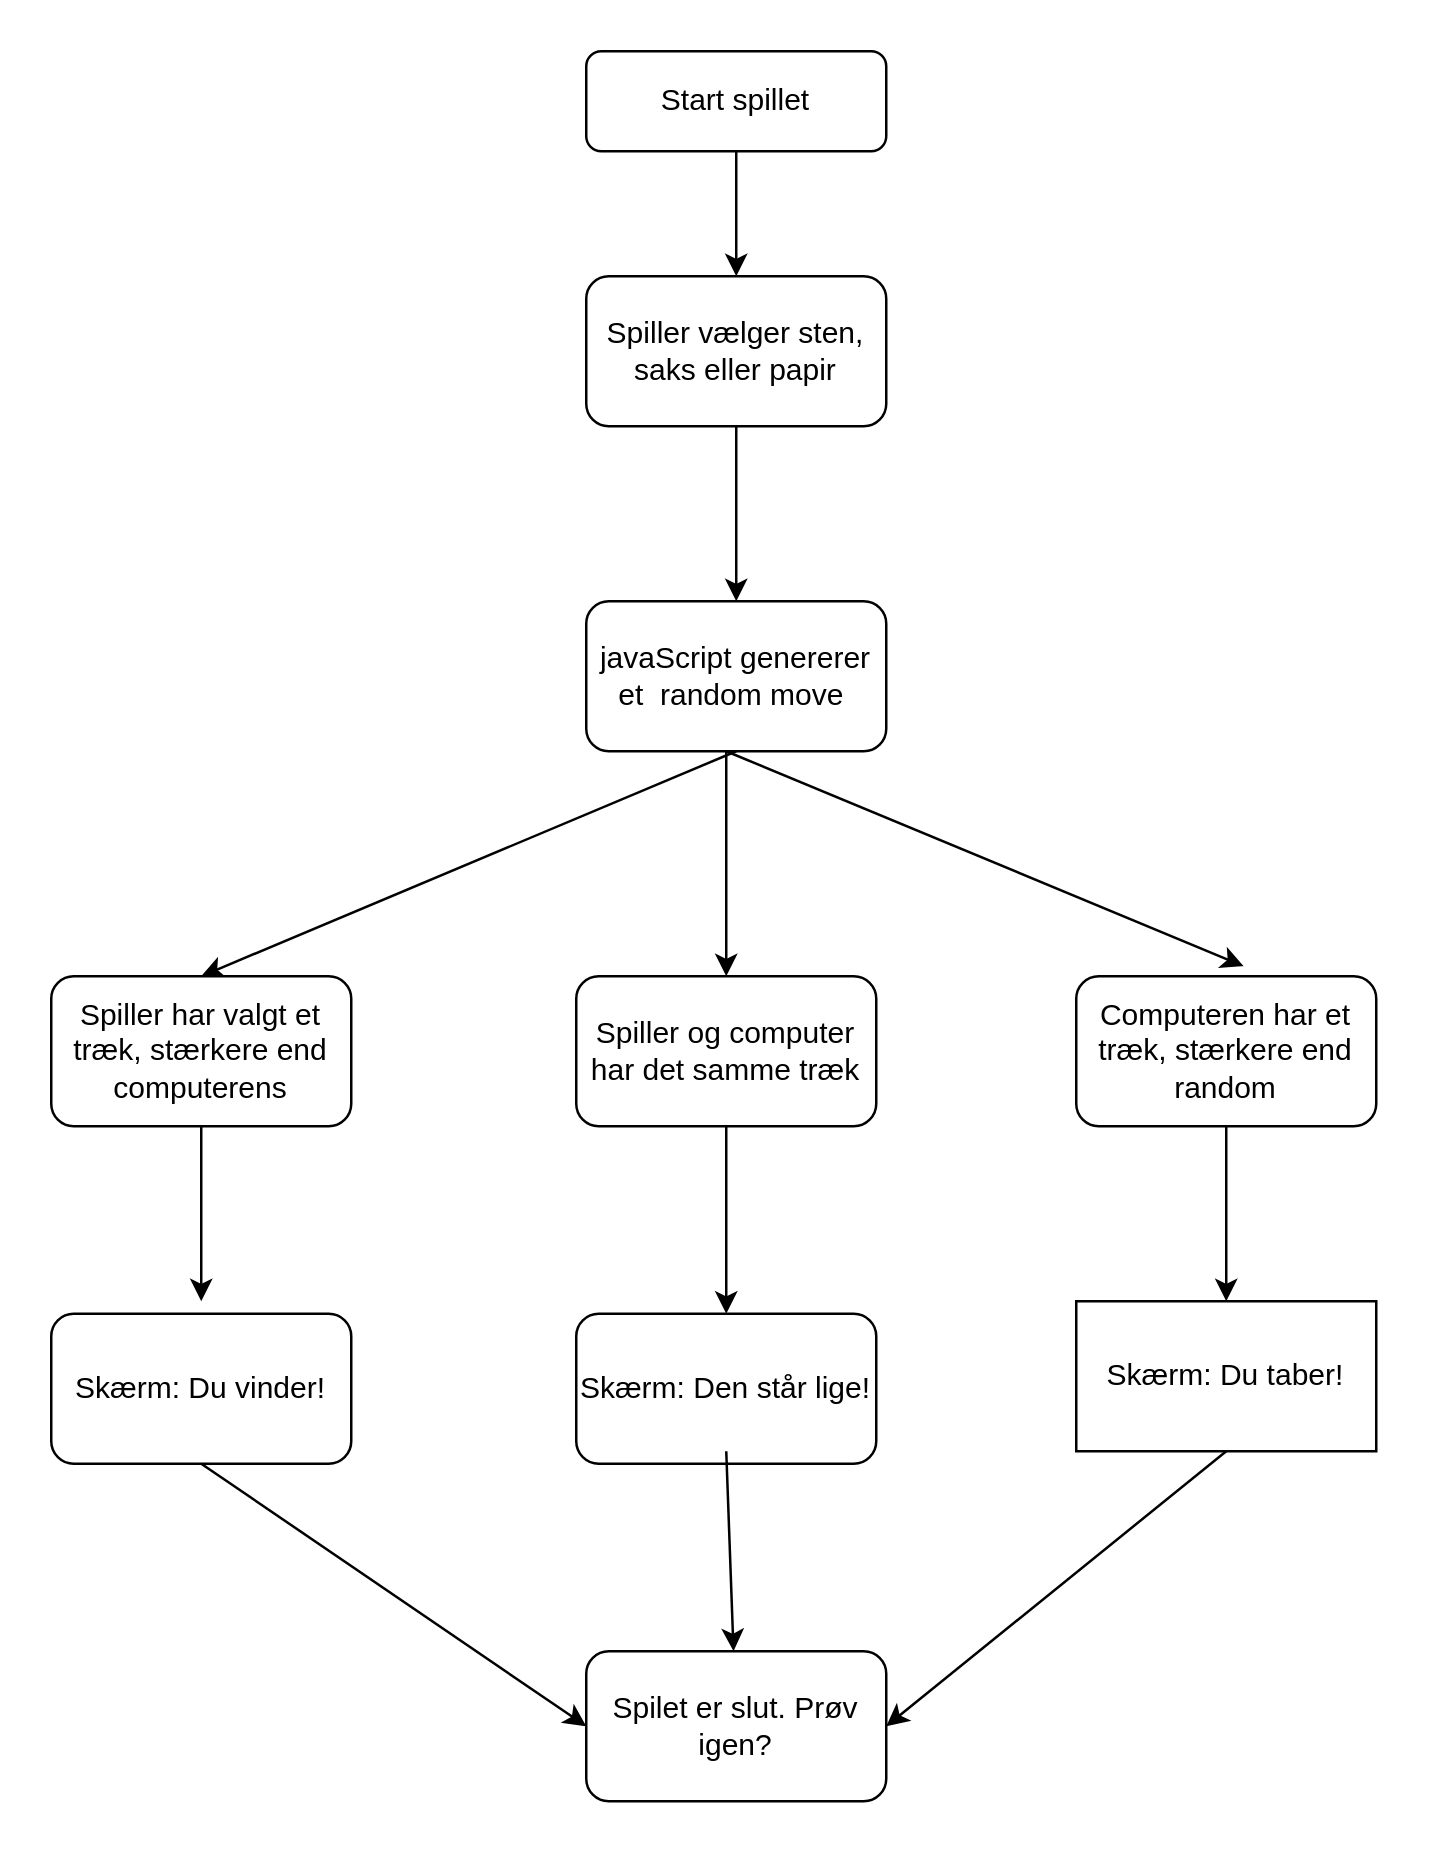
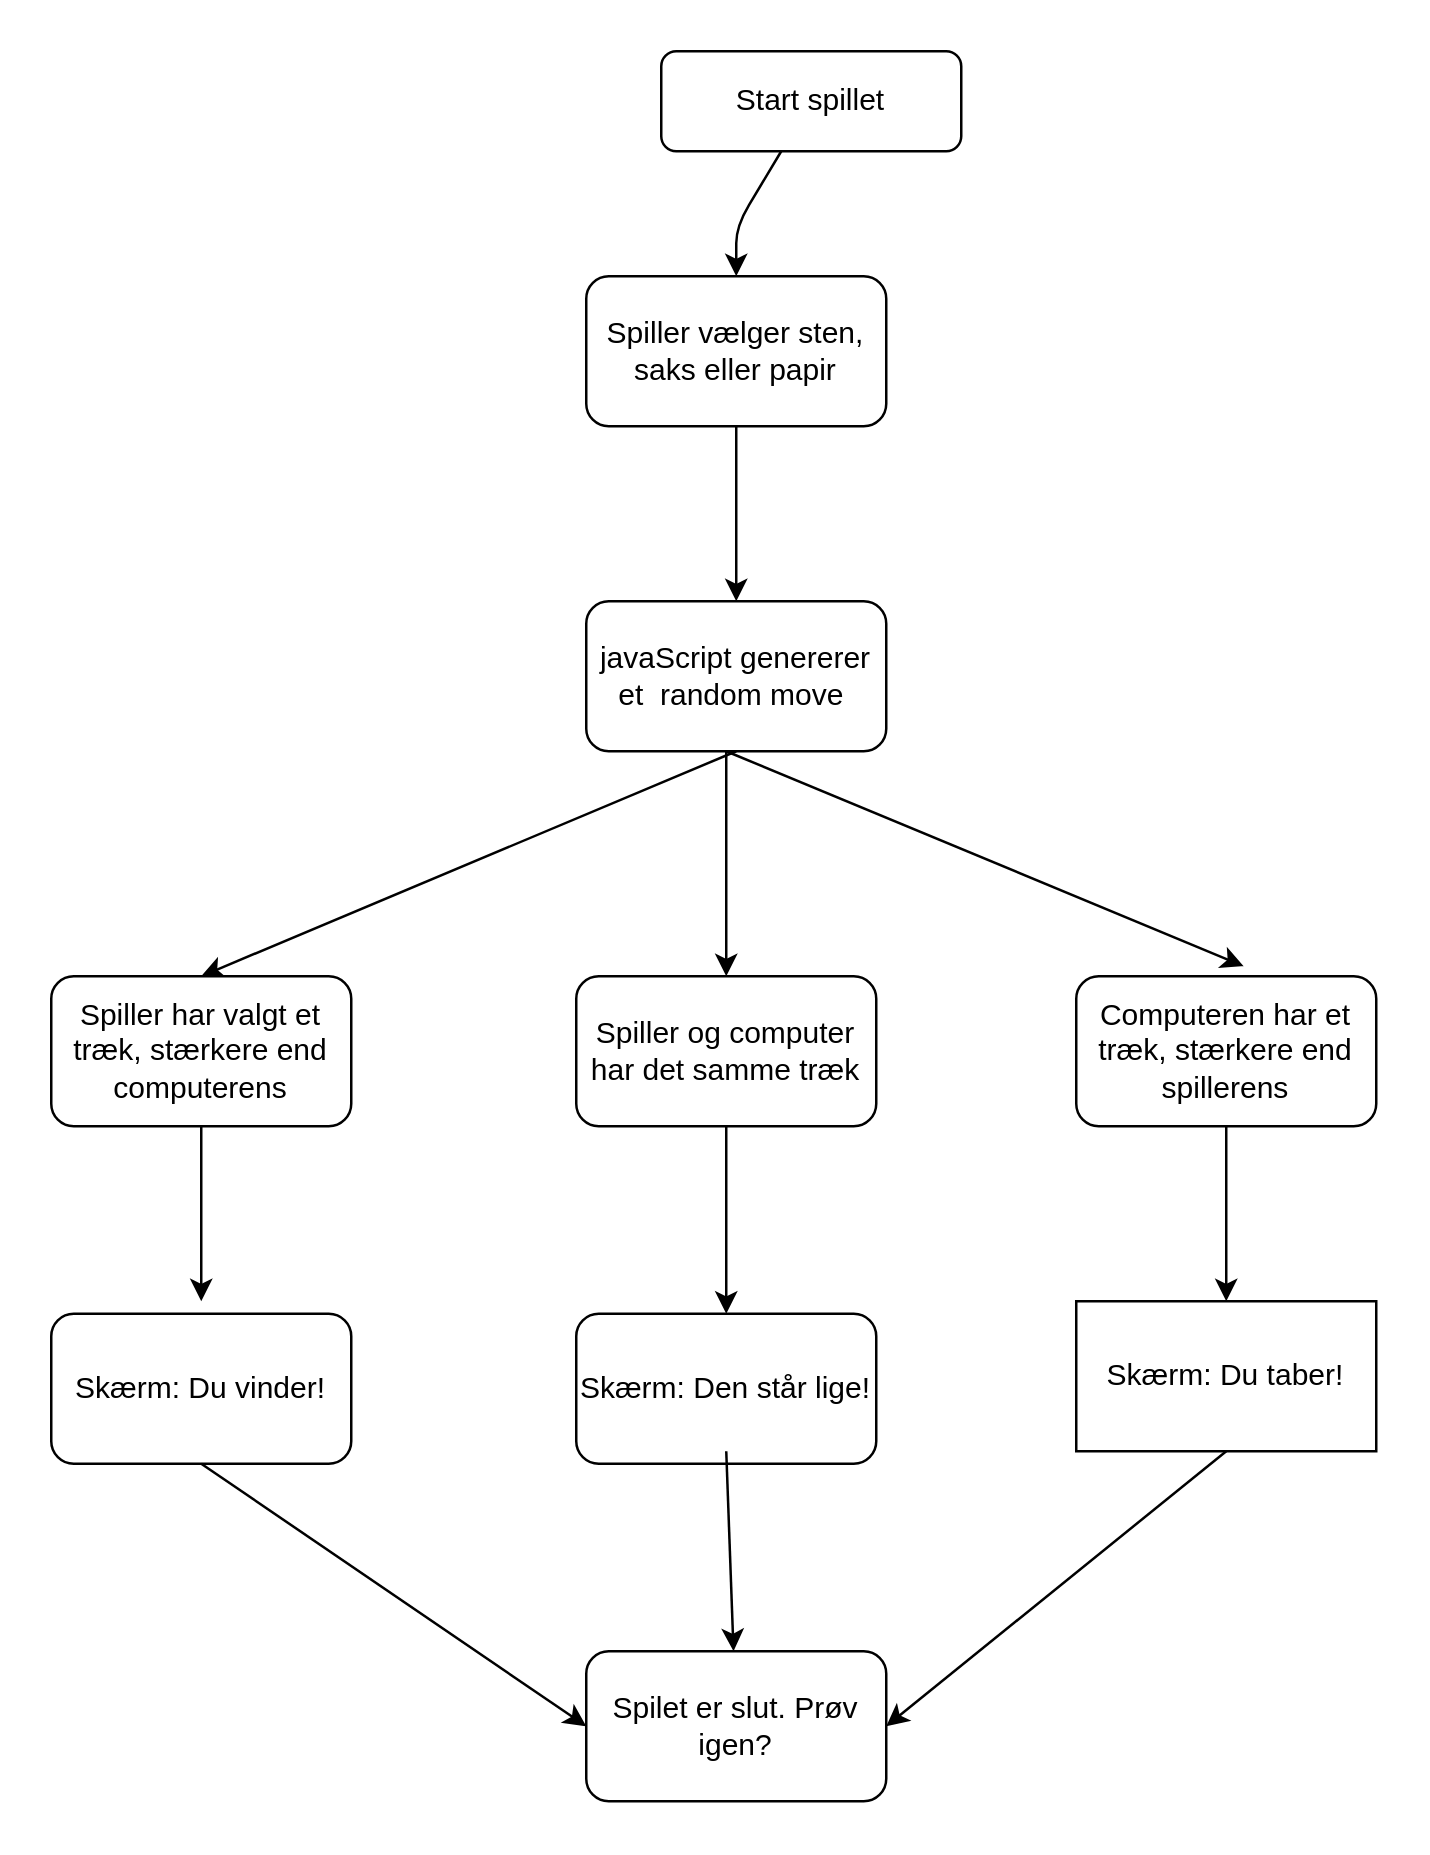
node "Start spillet": moved (736, 101) -> (811, 101)
node "Computeren har et træk, stærkere end random": label "Computeren har et træk, stærkere end random" -> "Computeren har et træk, stærkere end spillerens"
